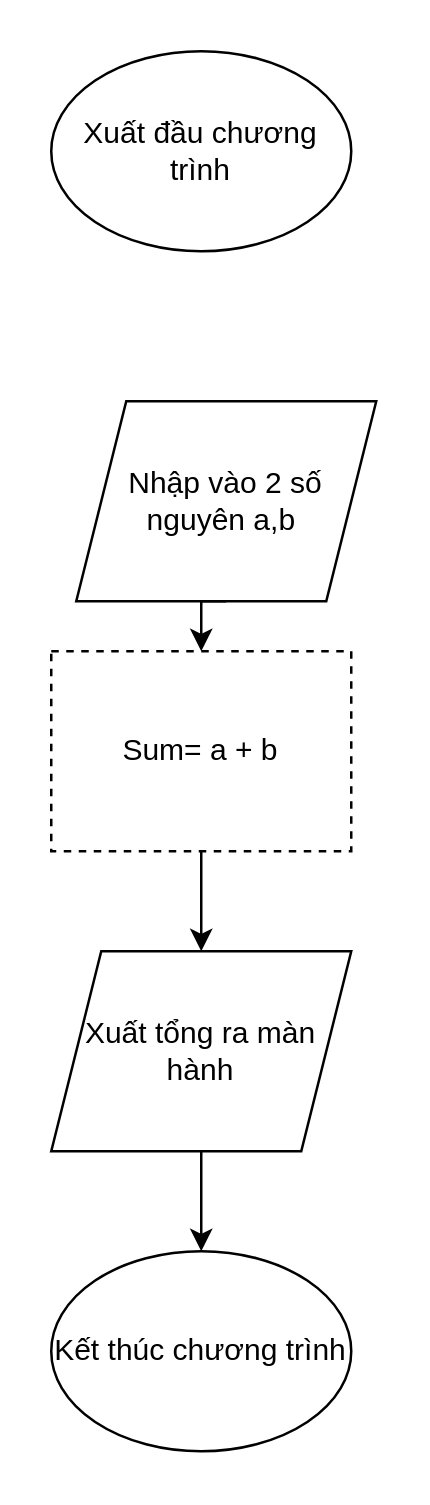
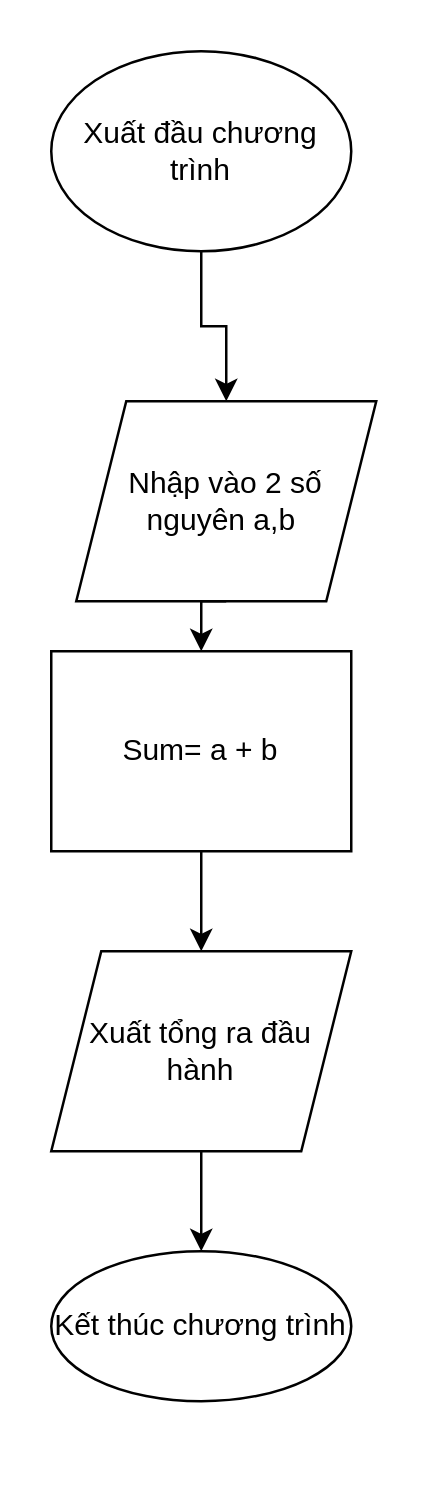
edge "Xuất đầu chương trình" -> "Nhập vào 2 số nguyên a,b": added
node "Sum= a + b": style dashed -> solid
node "Xuất tổng ra màn hành": label "Xuất tổng ra màn hành" -> "Xuất tổng ra đầu hành"
node "Kết thúc chương trình": size 300x200 -> 300x150
